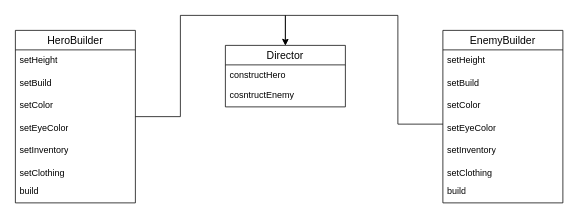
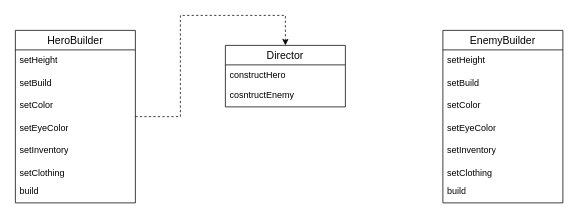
edge "HeroBuilder" -> "Director": style solid -> dashed
edge "EnemyBuilder" -> "Director": removed
